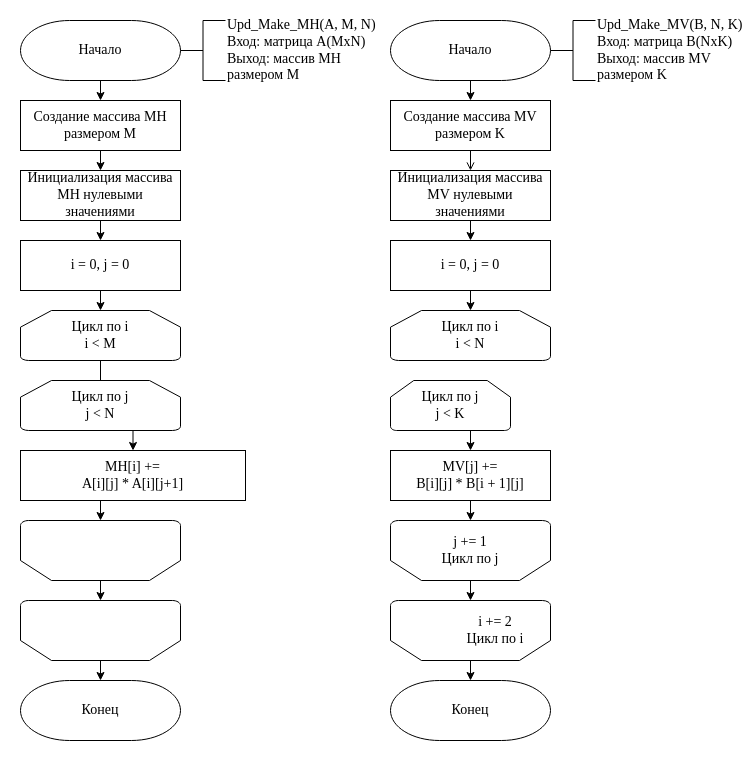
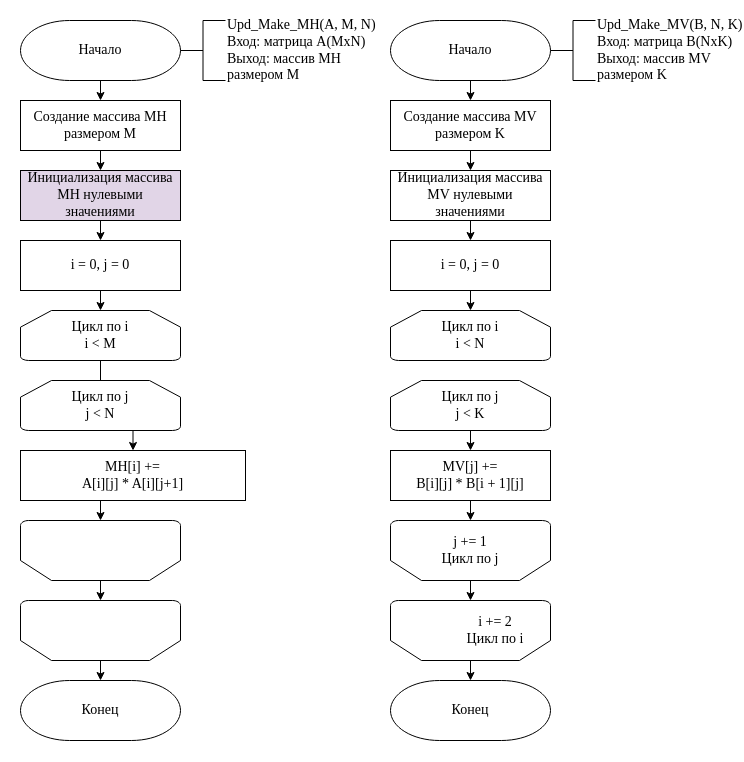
edge "Создание массива MV размером K" -> "Инициализация массива MV нулевыми значениями": arrowhead open -> classic
node "Инициализация массива MH нулевыми значениями": fillcolor #ffffff -> #e1d5e7
node "Цикл по j j < K": size 120x50 -> 160x50
